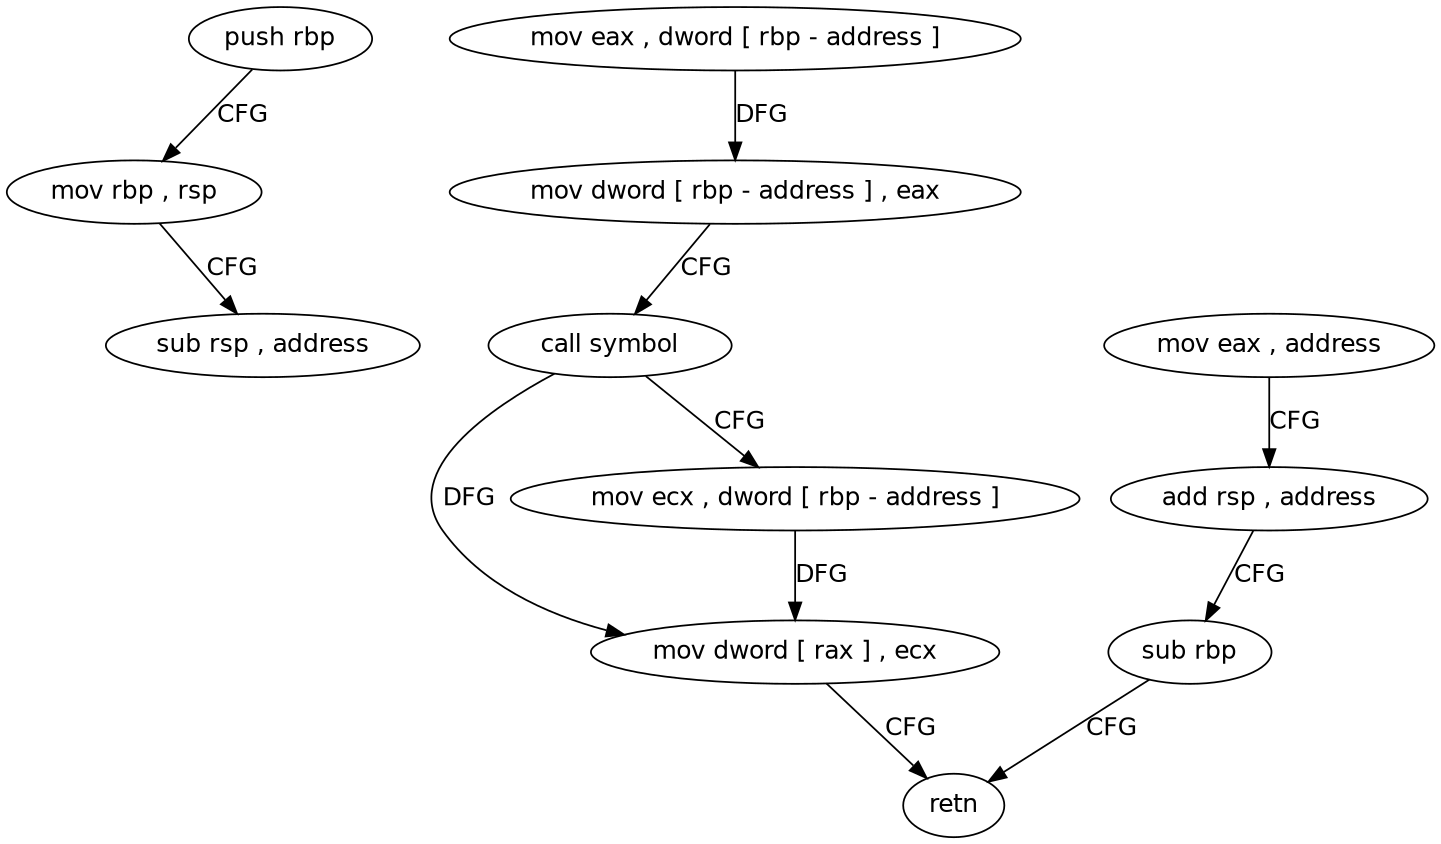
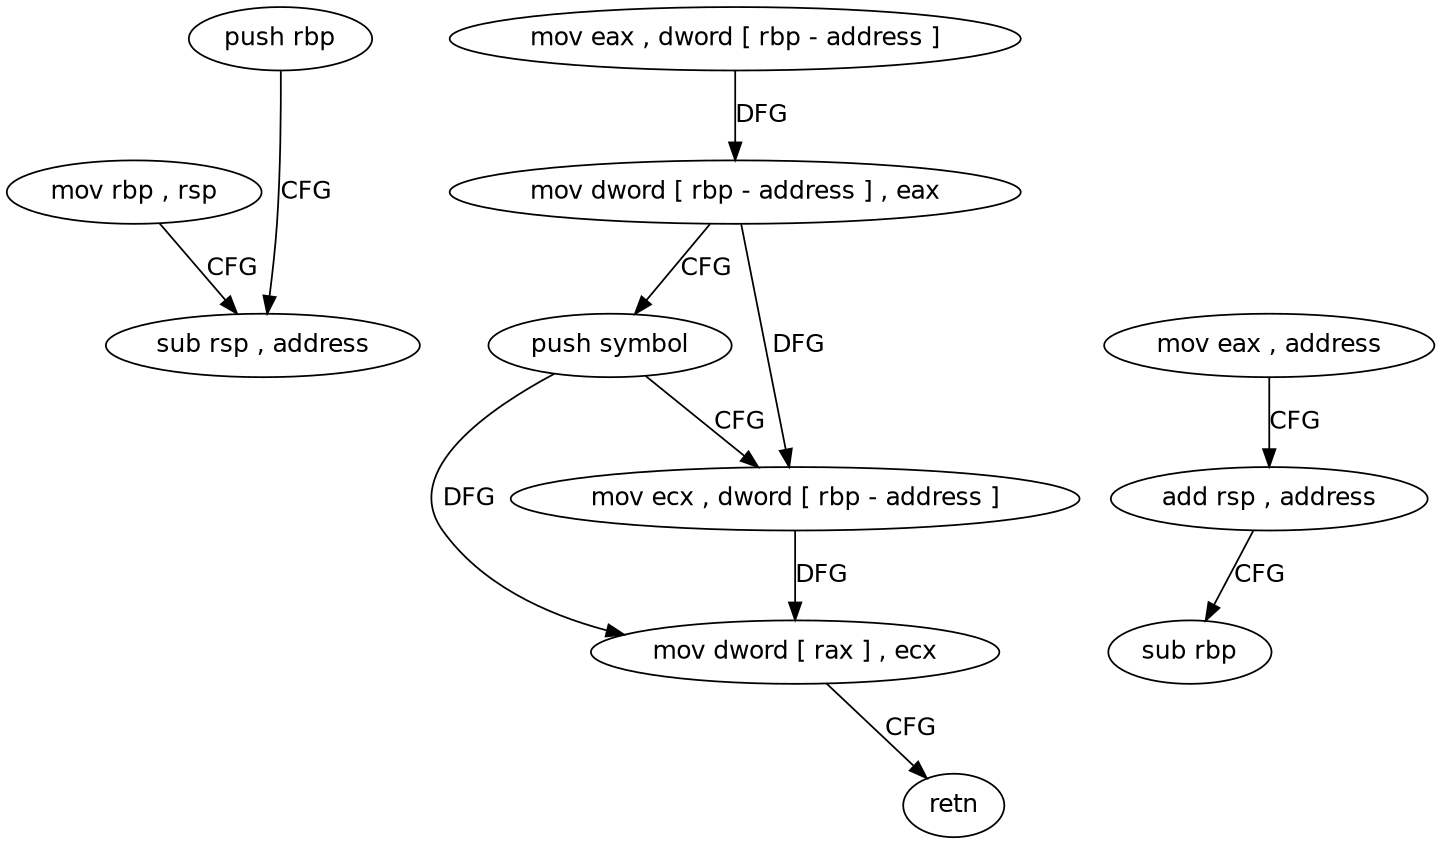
edge "push rbp" -> "mov rbp , rsp": now "push rbp" -> "sub rsp , address"
edge "mov dword [ rbp - address ] , eax" -> "mov ecx , dword [ rbp - address ]": added, label "DFG"
node "call symbol": label "call symbol" -> "push symbol"
edge "sub rbp" -> "retn": removed, label "CFG"
